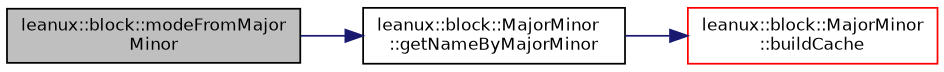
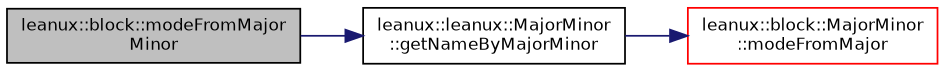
node "leanux::block::MajorMinor ::getNameByMajorMinor": label "leanux::block::MajorMinor ::getNameByMajorMinor" -> "leanux::leanux::MajorMinor ::getNameByMajorMinor"
node "leanux::block::MajorMinor ::buildCache": label "leanux::block::MajorMinor ::buildCache" -> "leanux::block::MajorMinor ::modeFromMajor"
